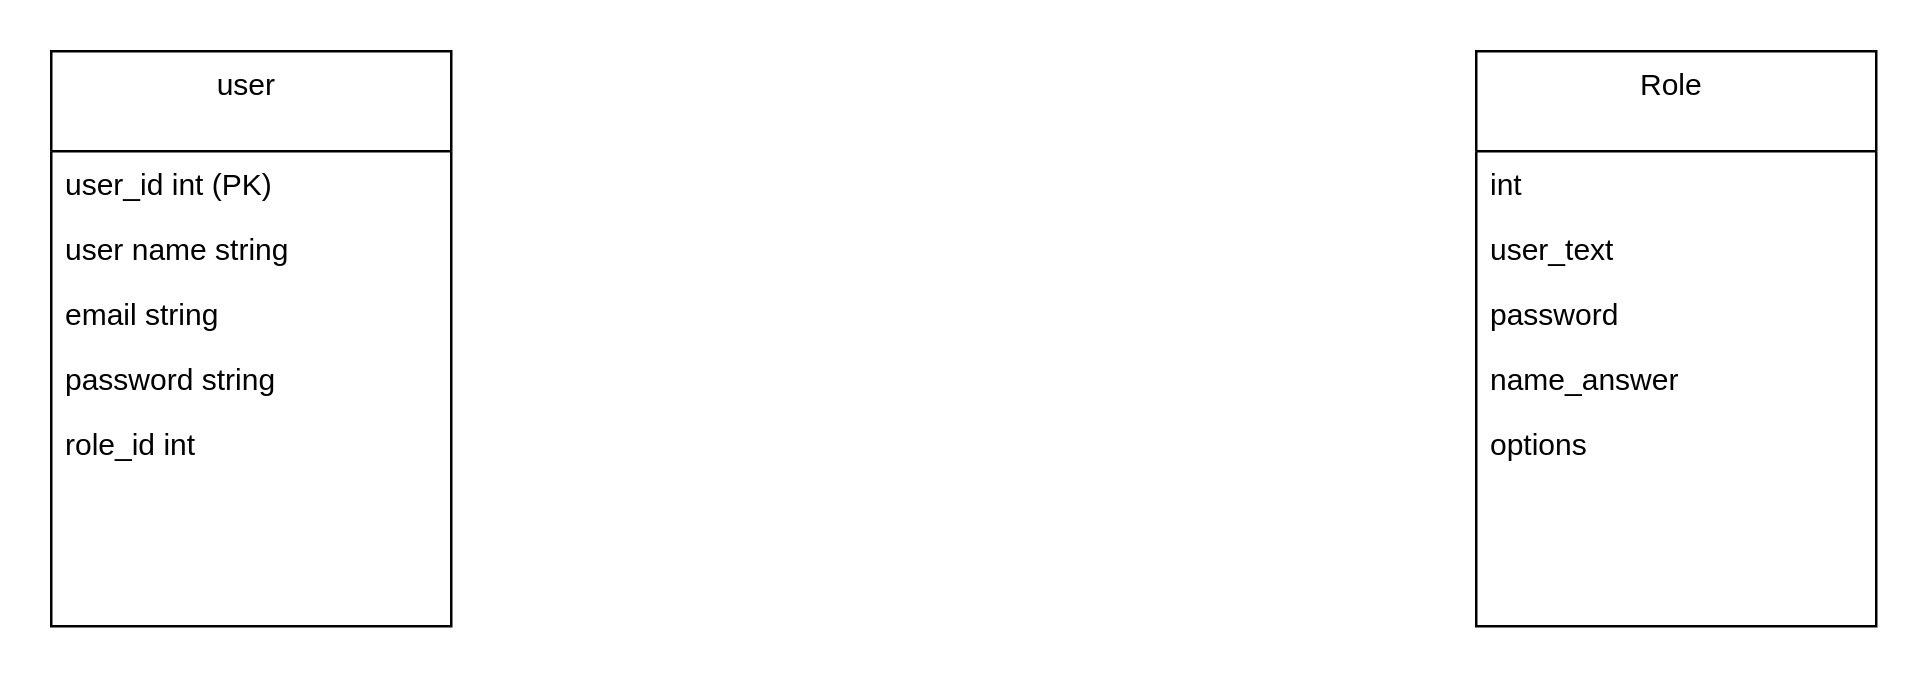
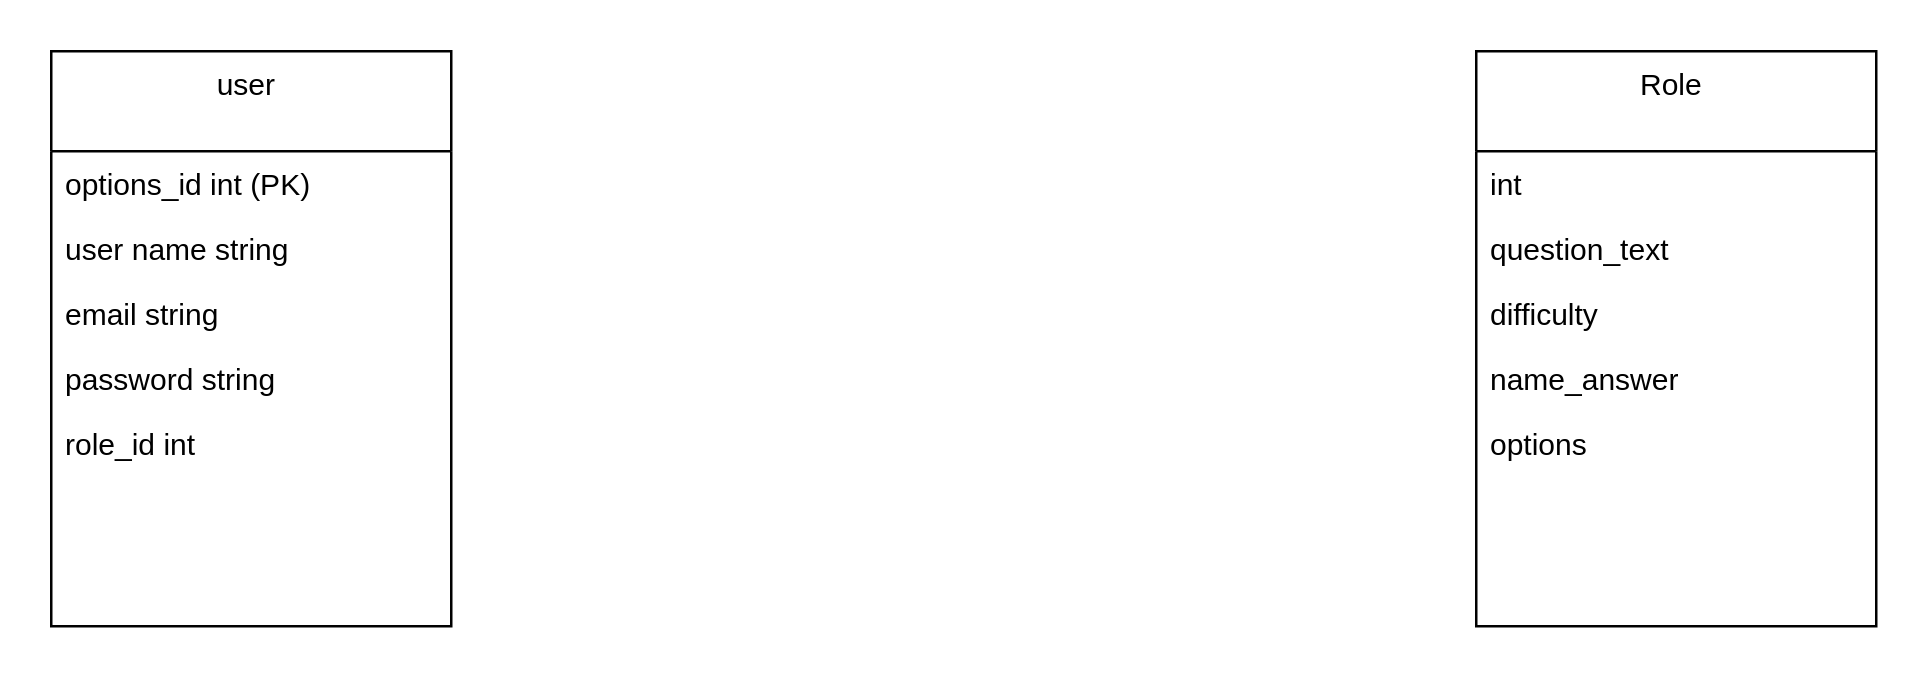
node "user_id int (PK)": label "user_id int (PK)" -> "options_id int (PK)"
node "user_text": label "user_text" -> "question_text"
node "password": label "password" -> "difficulty"
